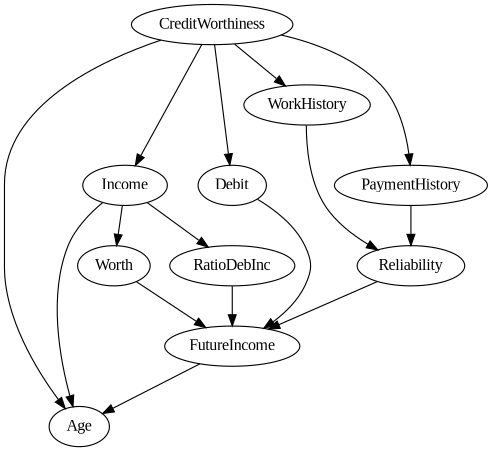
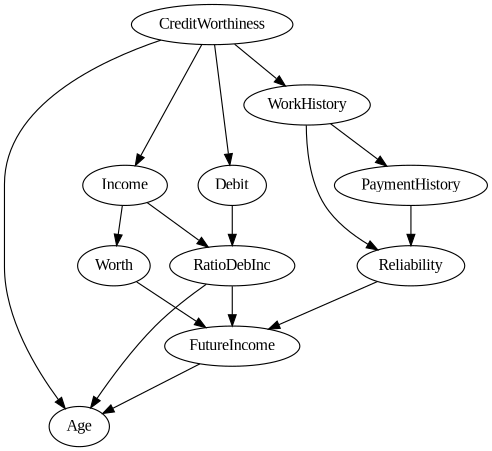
edge "CreditWorthiness" -> "PaymentHistory": now "WorkHistory" -> "PaymentHistory"
edge "Debit" -> "FutureIncome": now "Debit" -> "RatioDebInc"
edge "Income" -> "Age": now "RatioDebInc" -> "Age"
